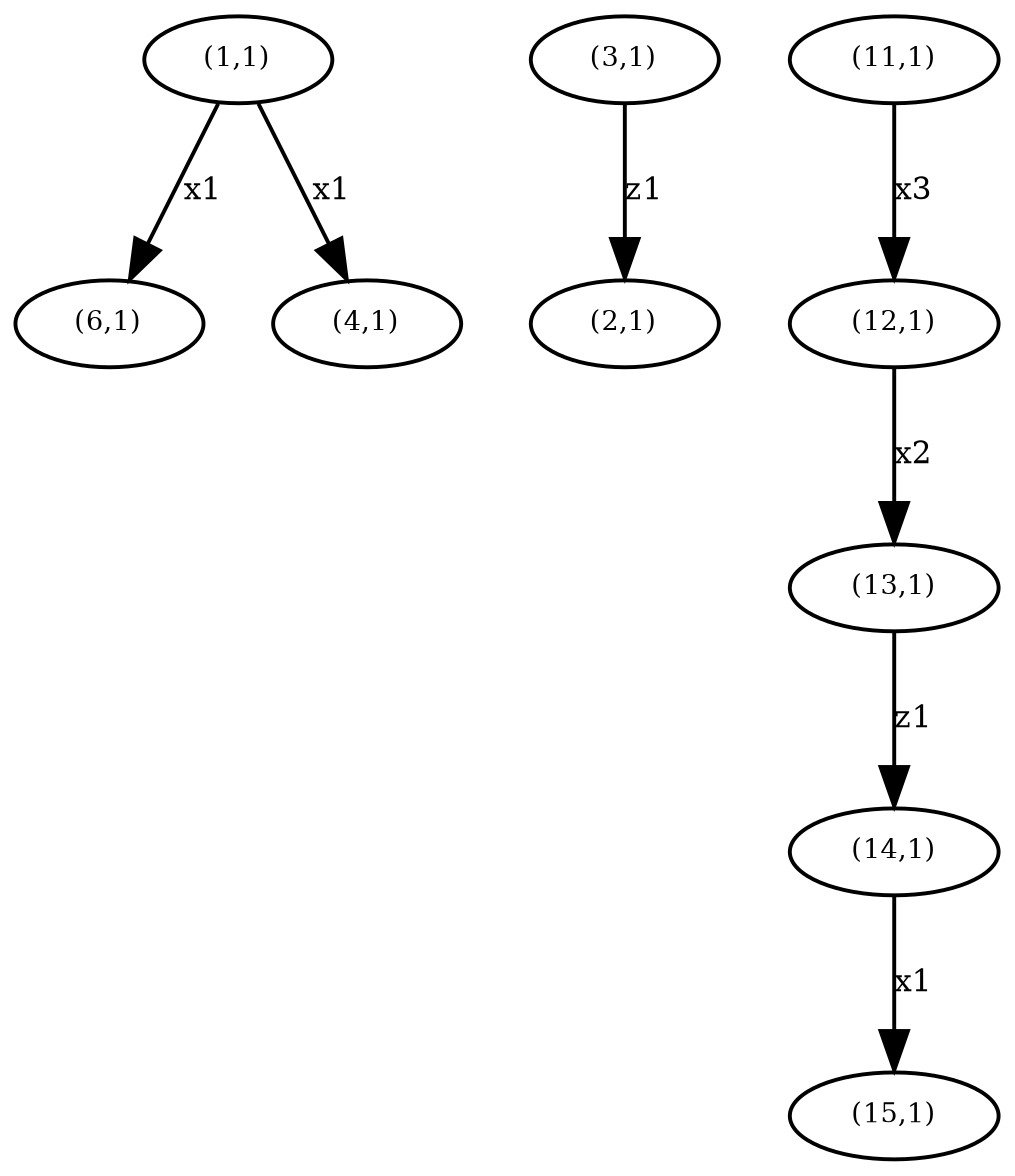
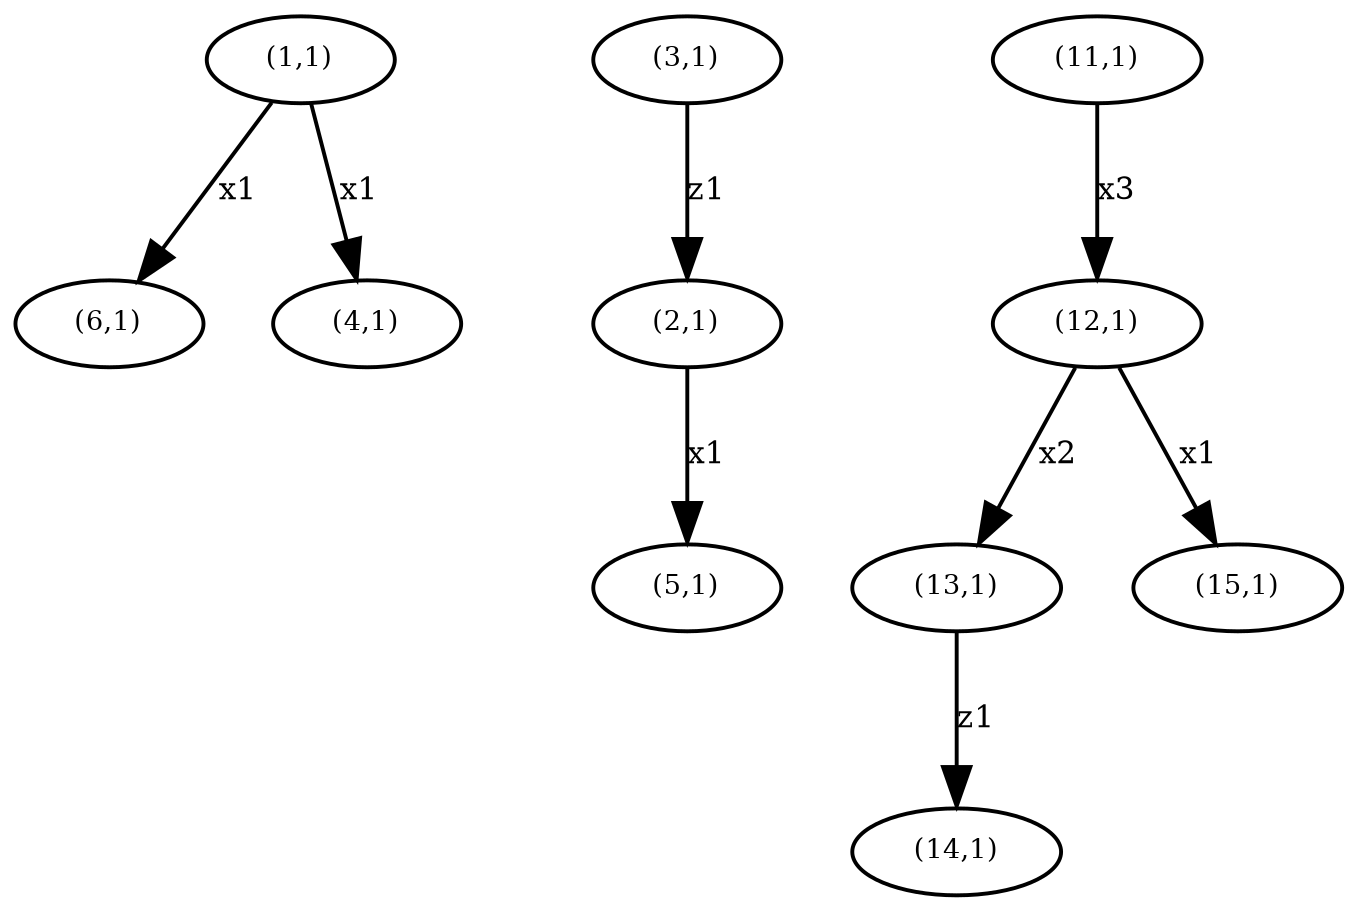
node "(5,1)": added
edge "(14,1)" -> "(15,1)": now "(12,1)" -> "(15,1)"
